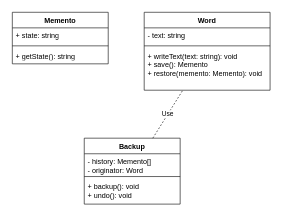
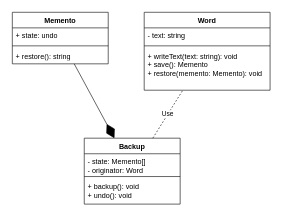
node "+ state: string": label "+ state: string" -> "+ state: undo"
node "+ getState(): string": label "+ getState(): string" -> "+ restore(): string"
edge "Memento" -> "Backup": added
node "- history: Memento[] - originator: Word": label "- history: Memento[] - originator: Word" -> "- state: Memento[] - originator: Word"
